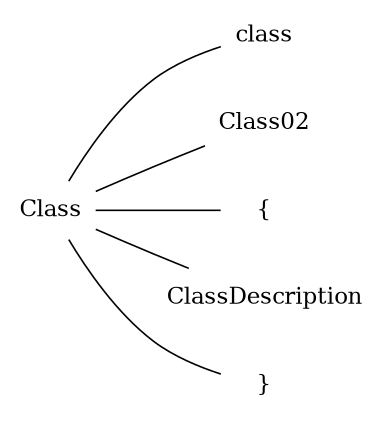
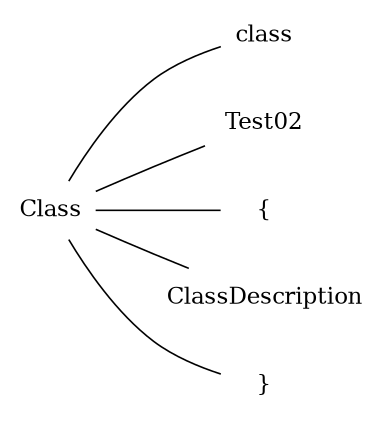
node "Class02": label "Class02" -> "Test02"
